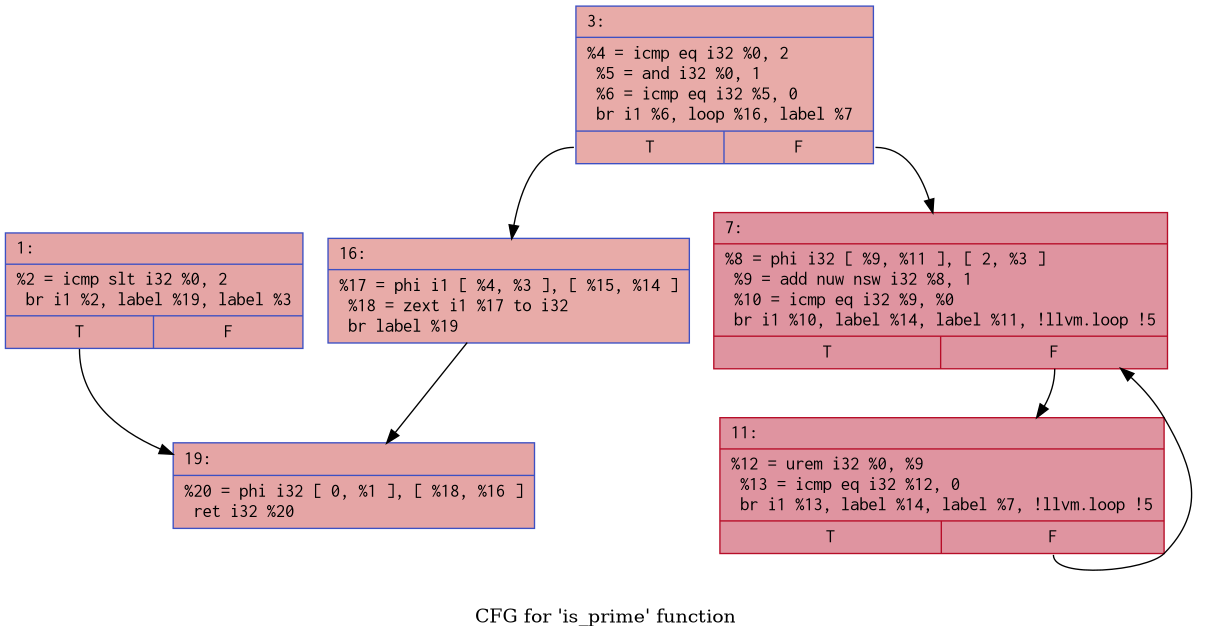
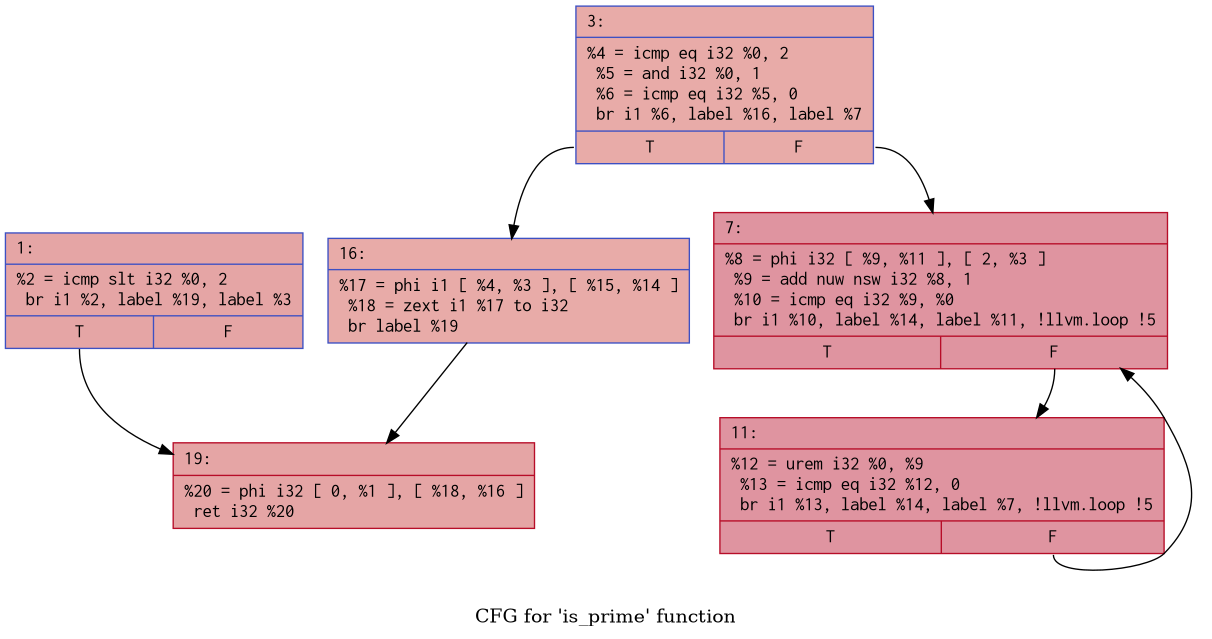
node "3:": text "br i1 %6, loop %16, label %7" -> "br i1 %6, label %16, label %7"
node "19:": color #3d50c3ff -> #b70d28ff
